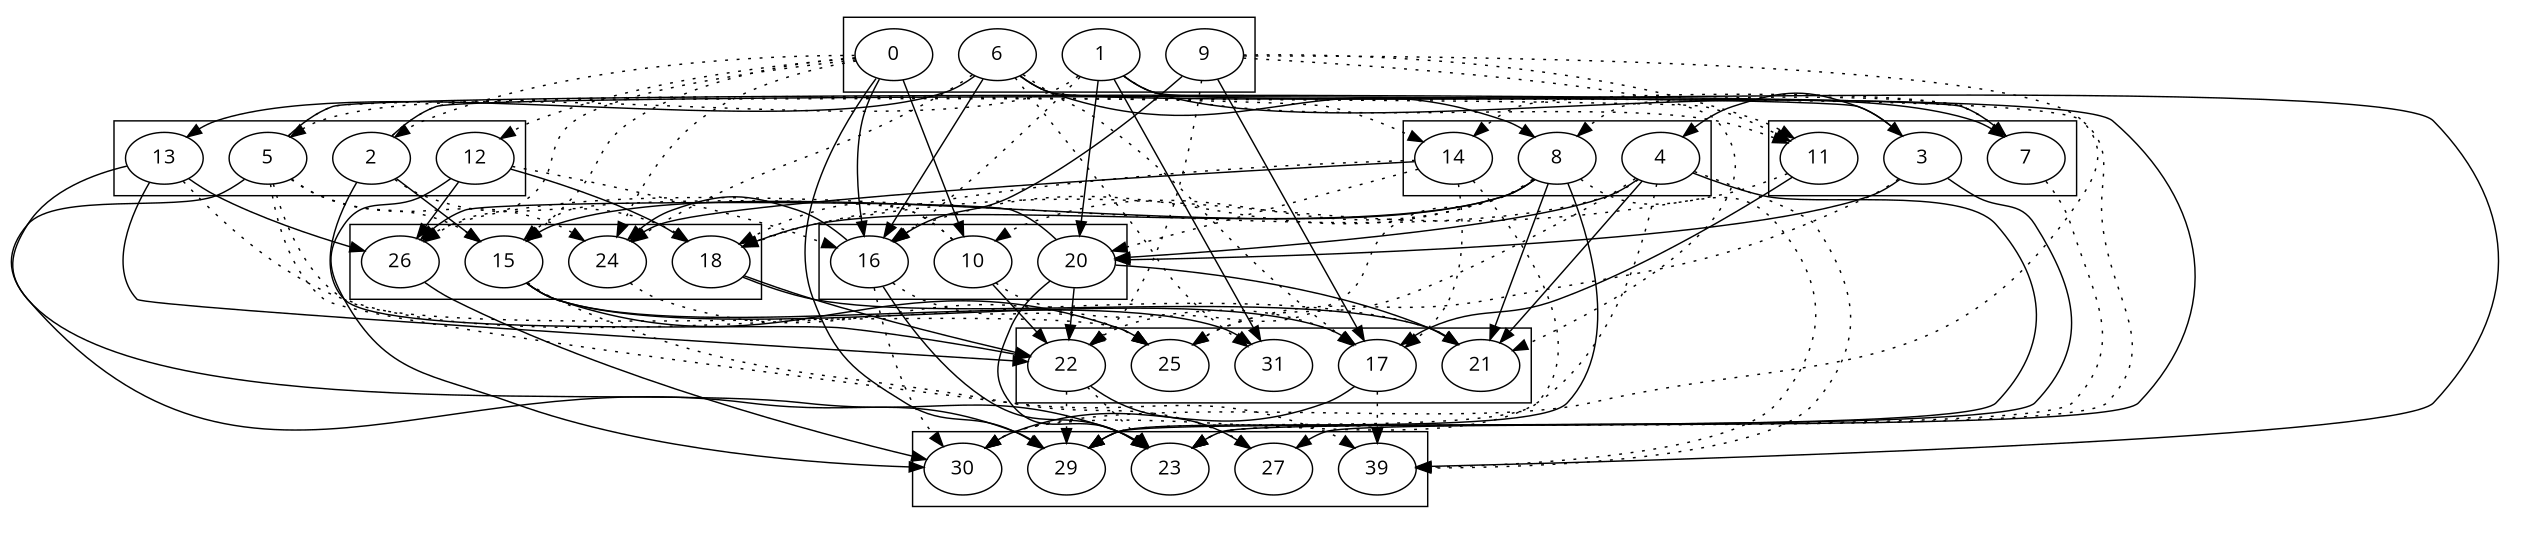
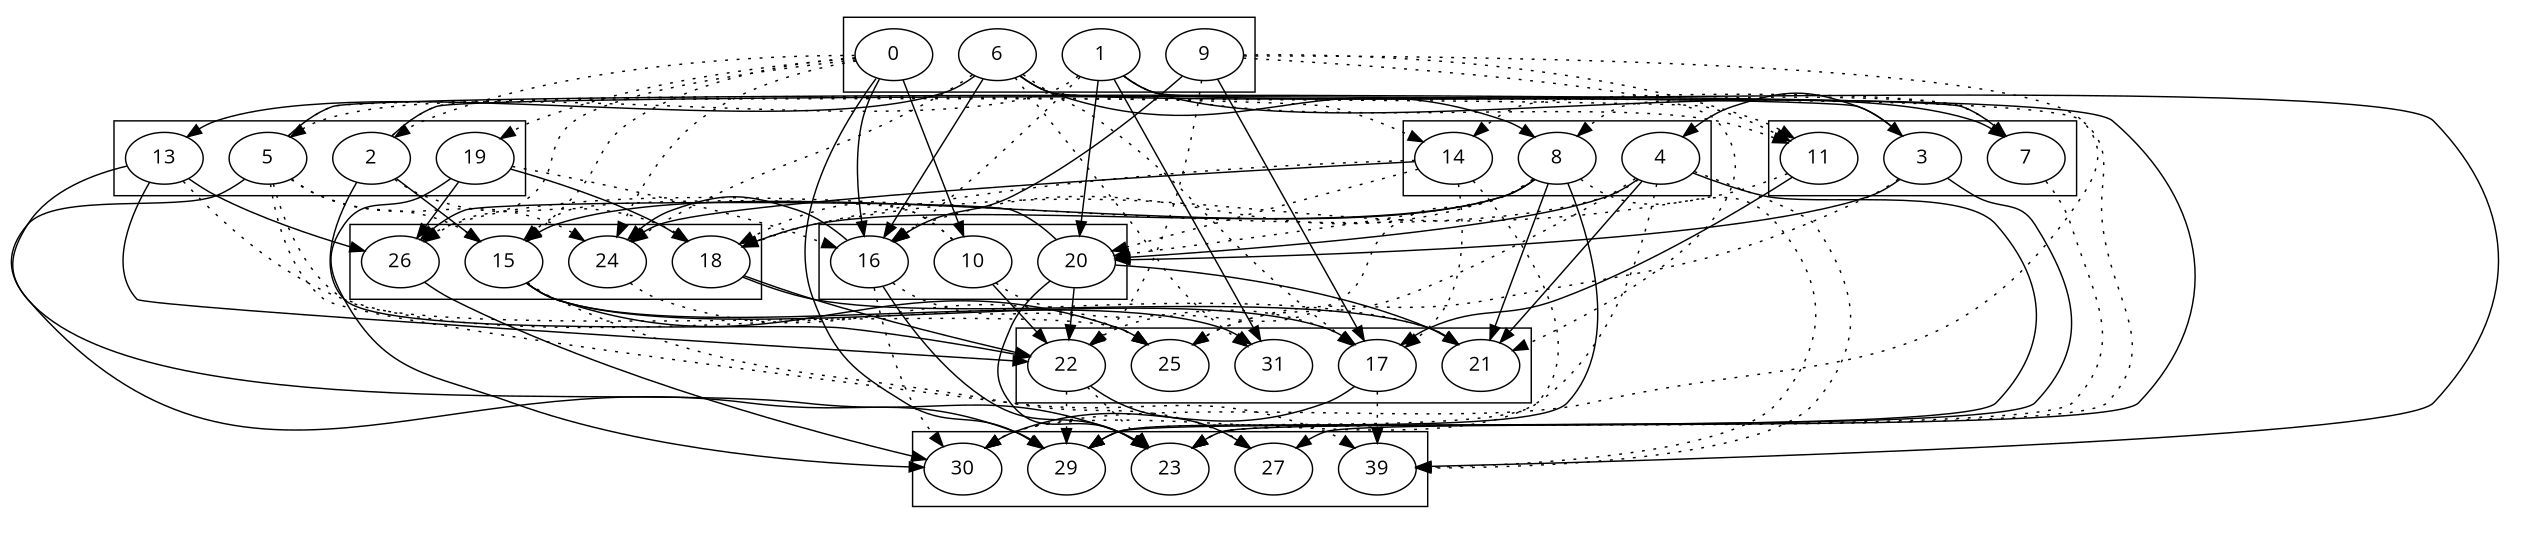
node "12": label "12" -> "19"
edge "8" -> "10": now "8" -> "20"
